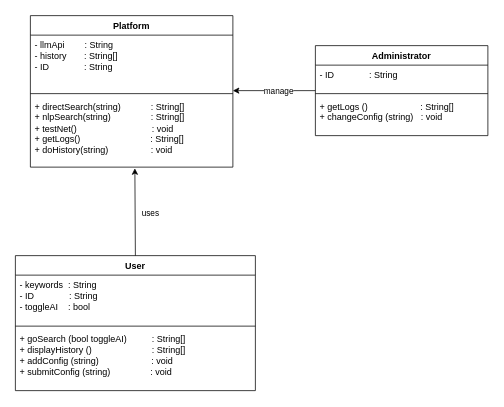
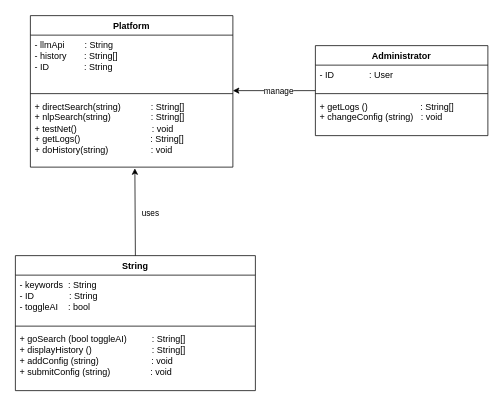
node "- ID : String": label "- ID : String" -> "- ID : User"
node "User": label "User" -> "String"
